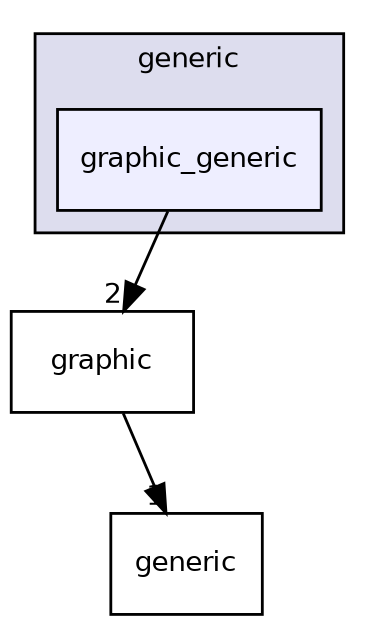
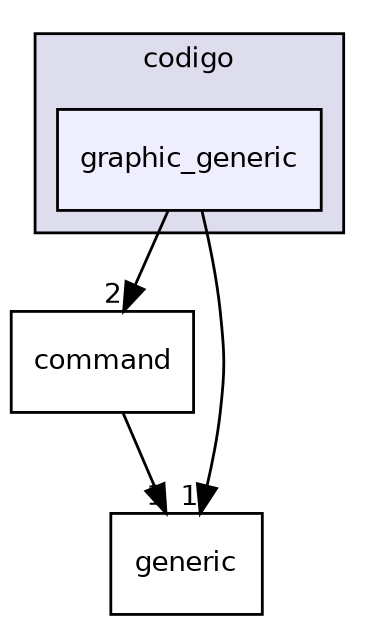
cluster "generic": label "generic" -> "codigo"
edge "graphic_generic" -> "generic": added
node "graphic": label "graphic" -> "command"
